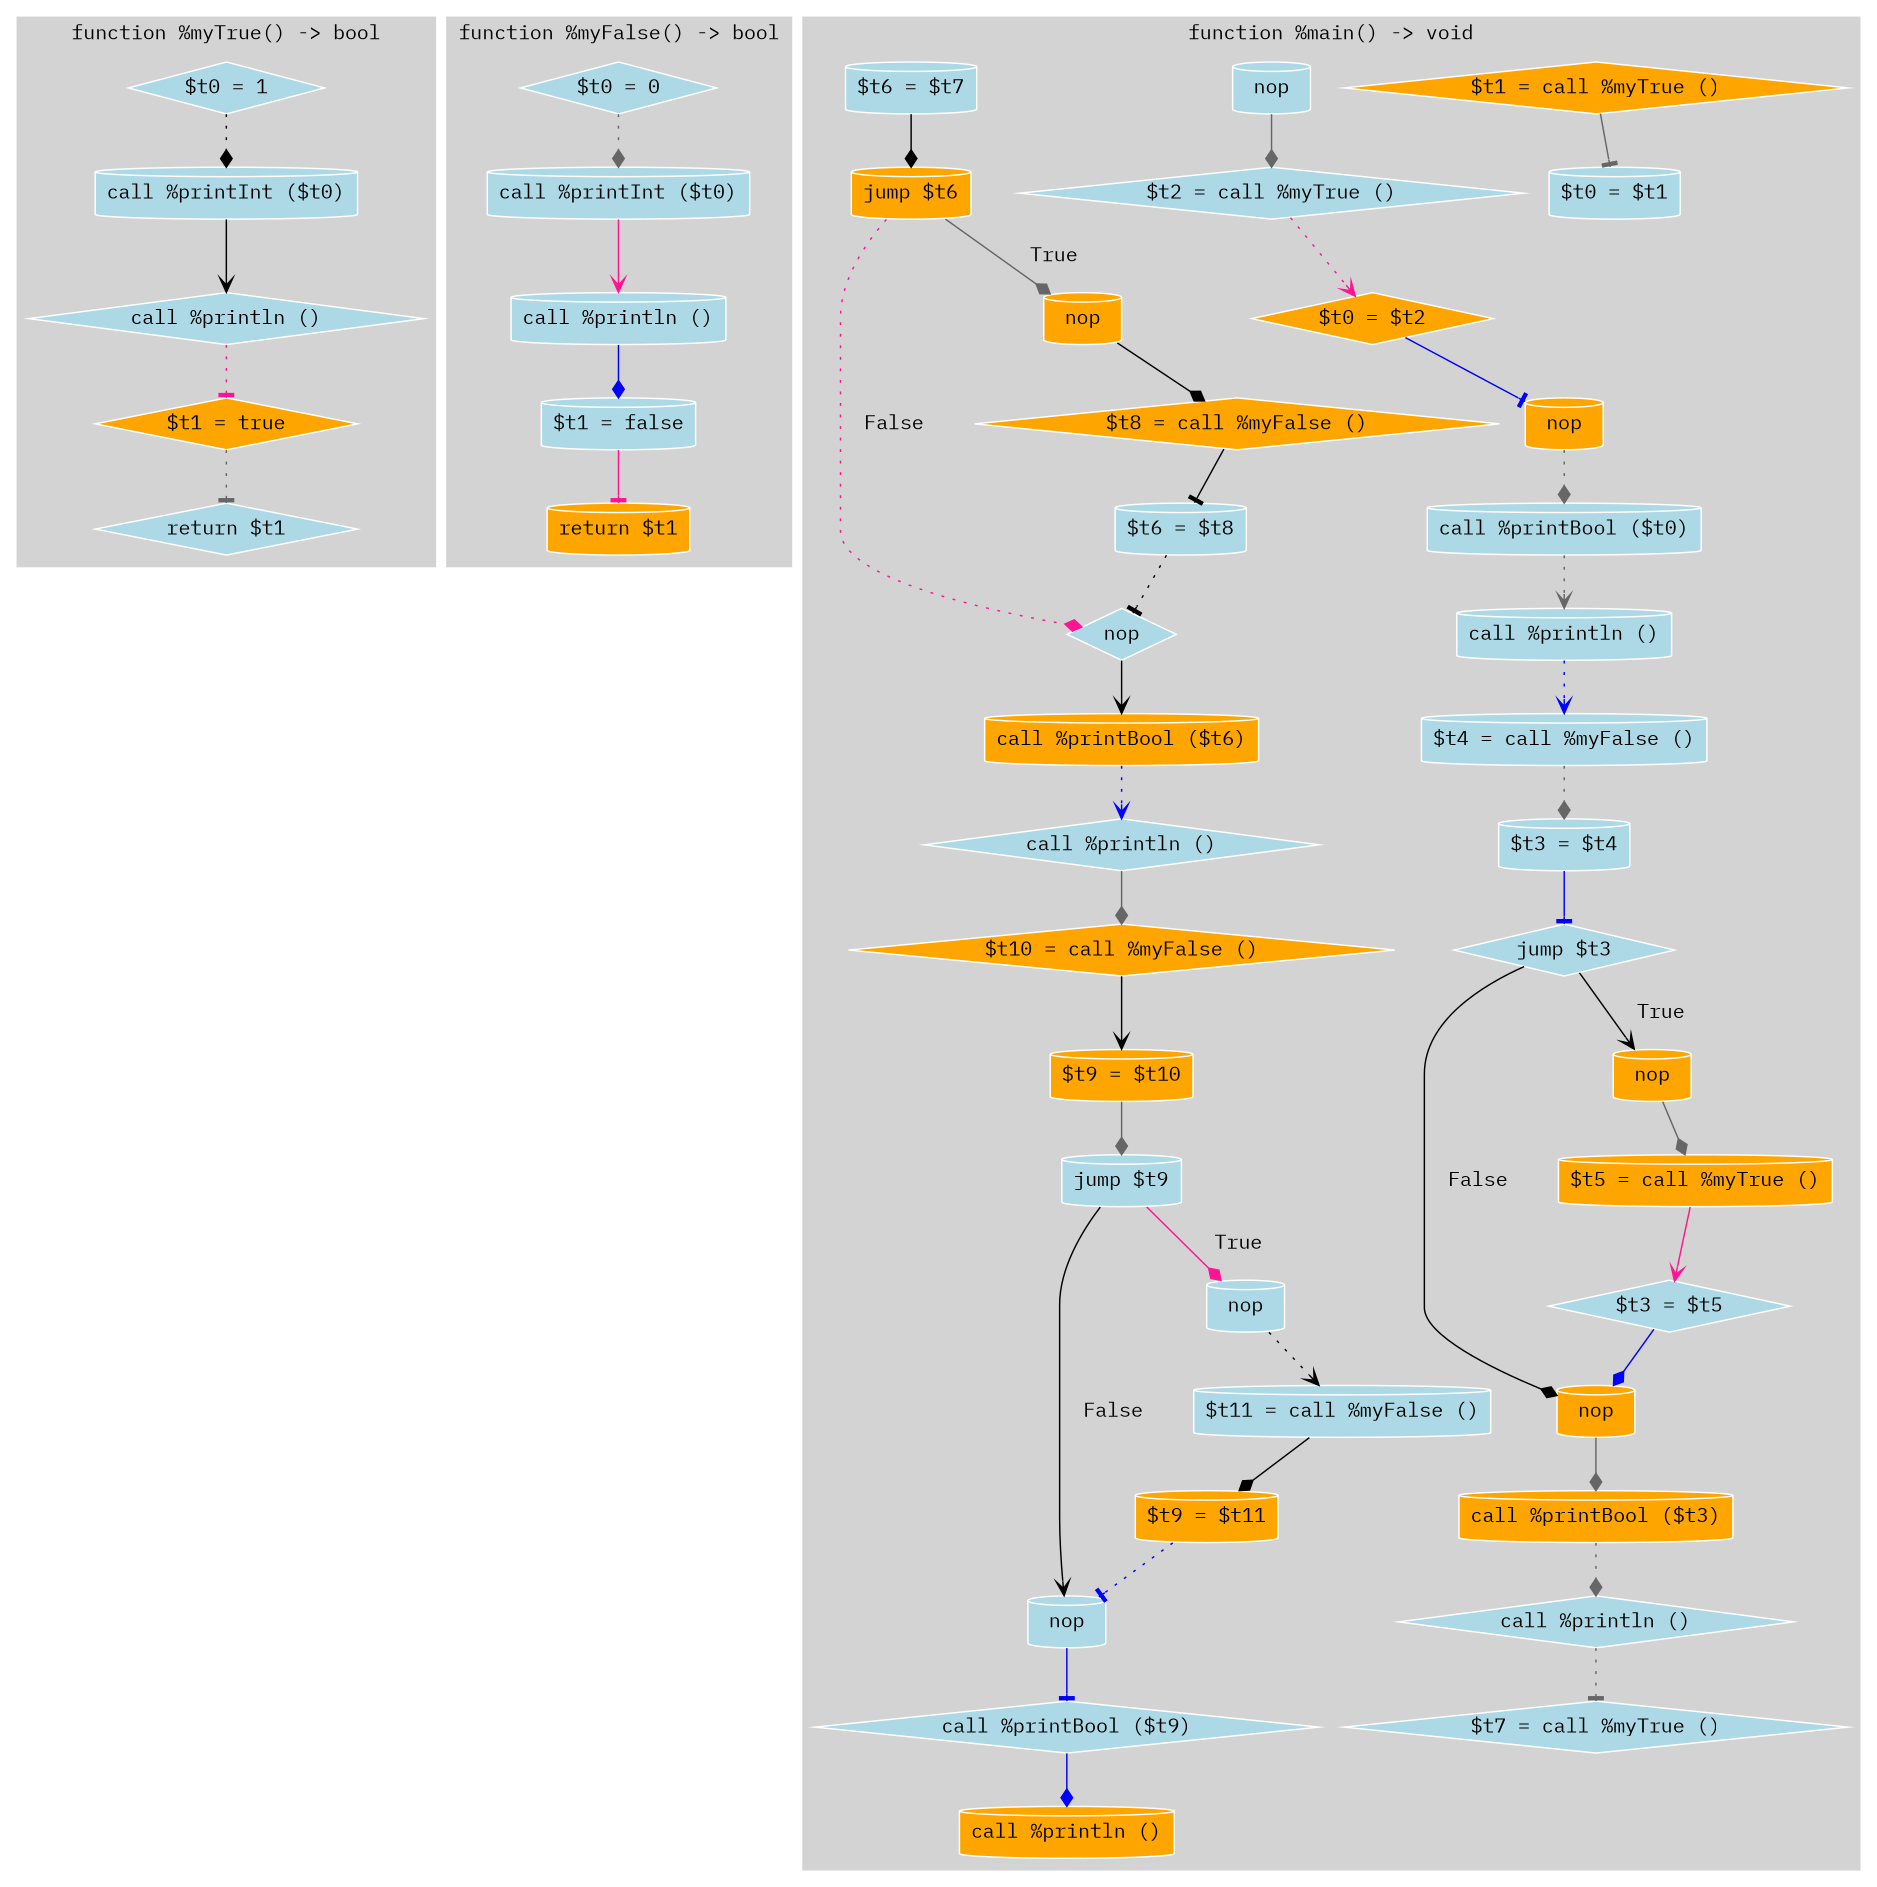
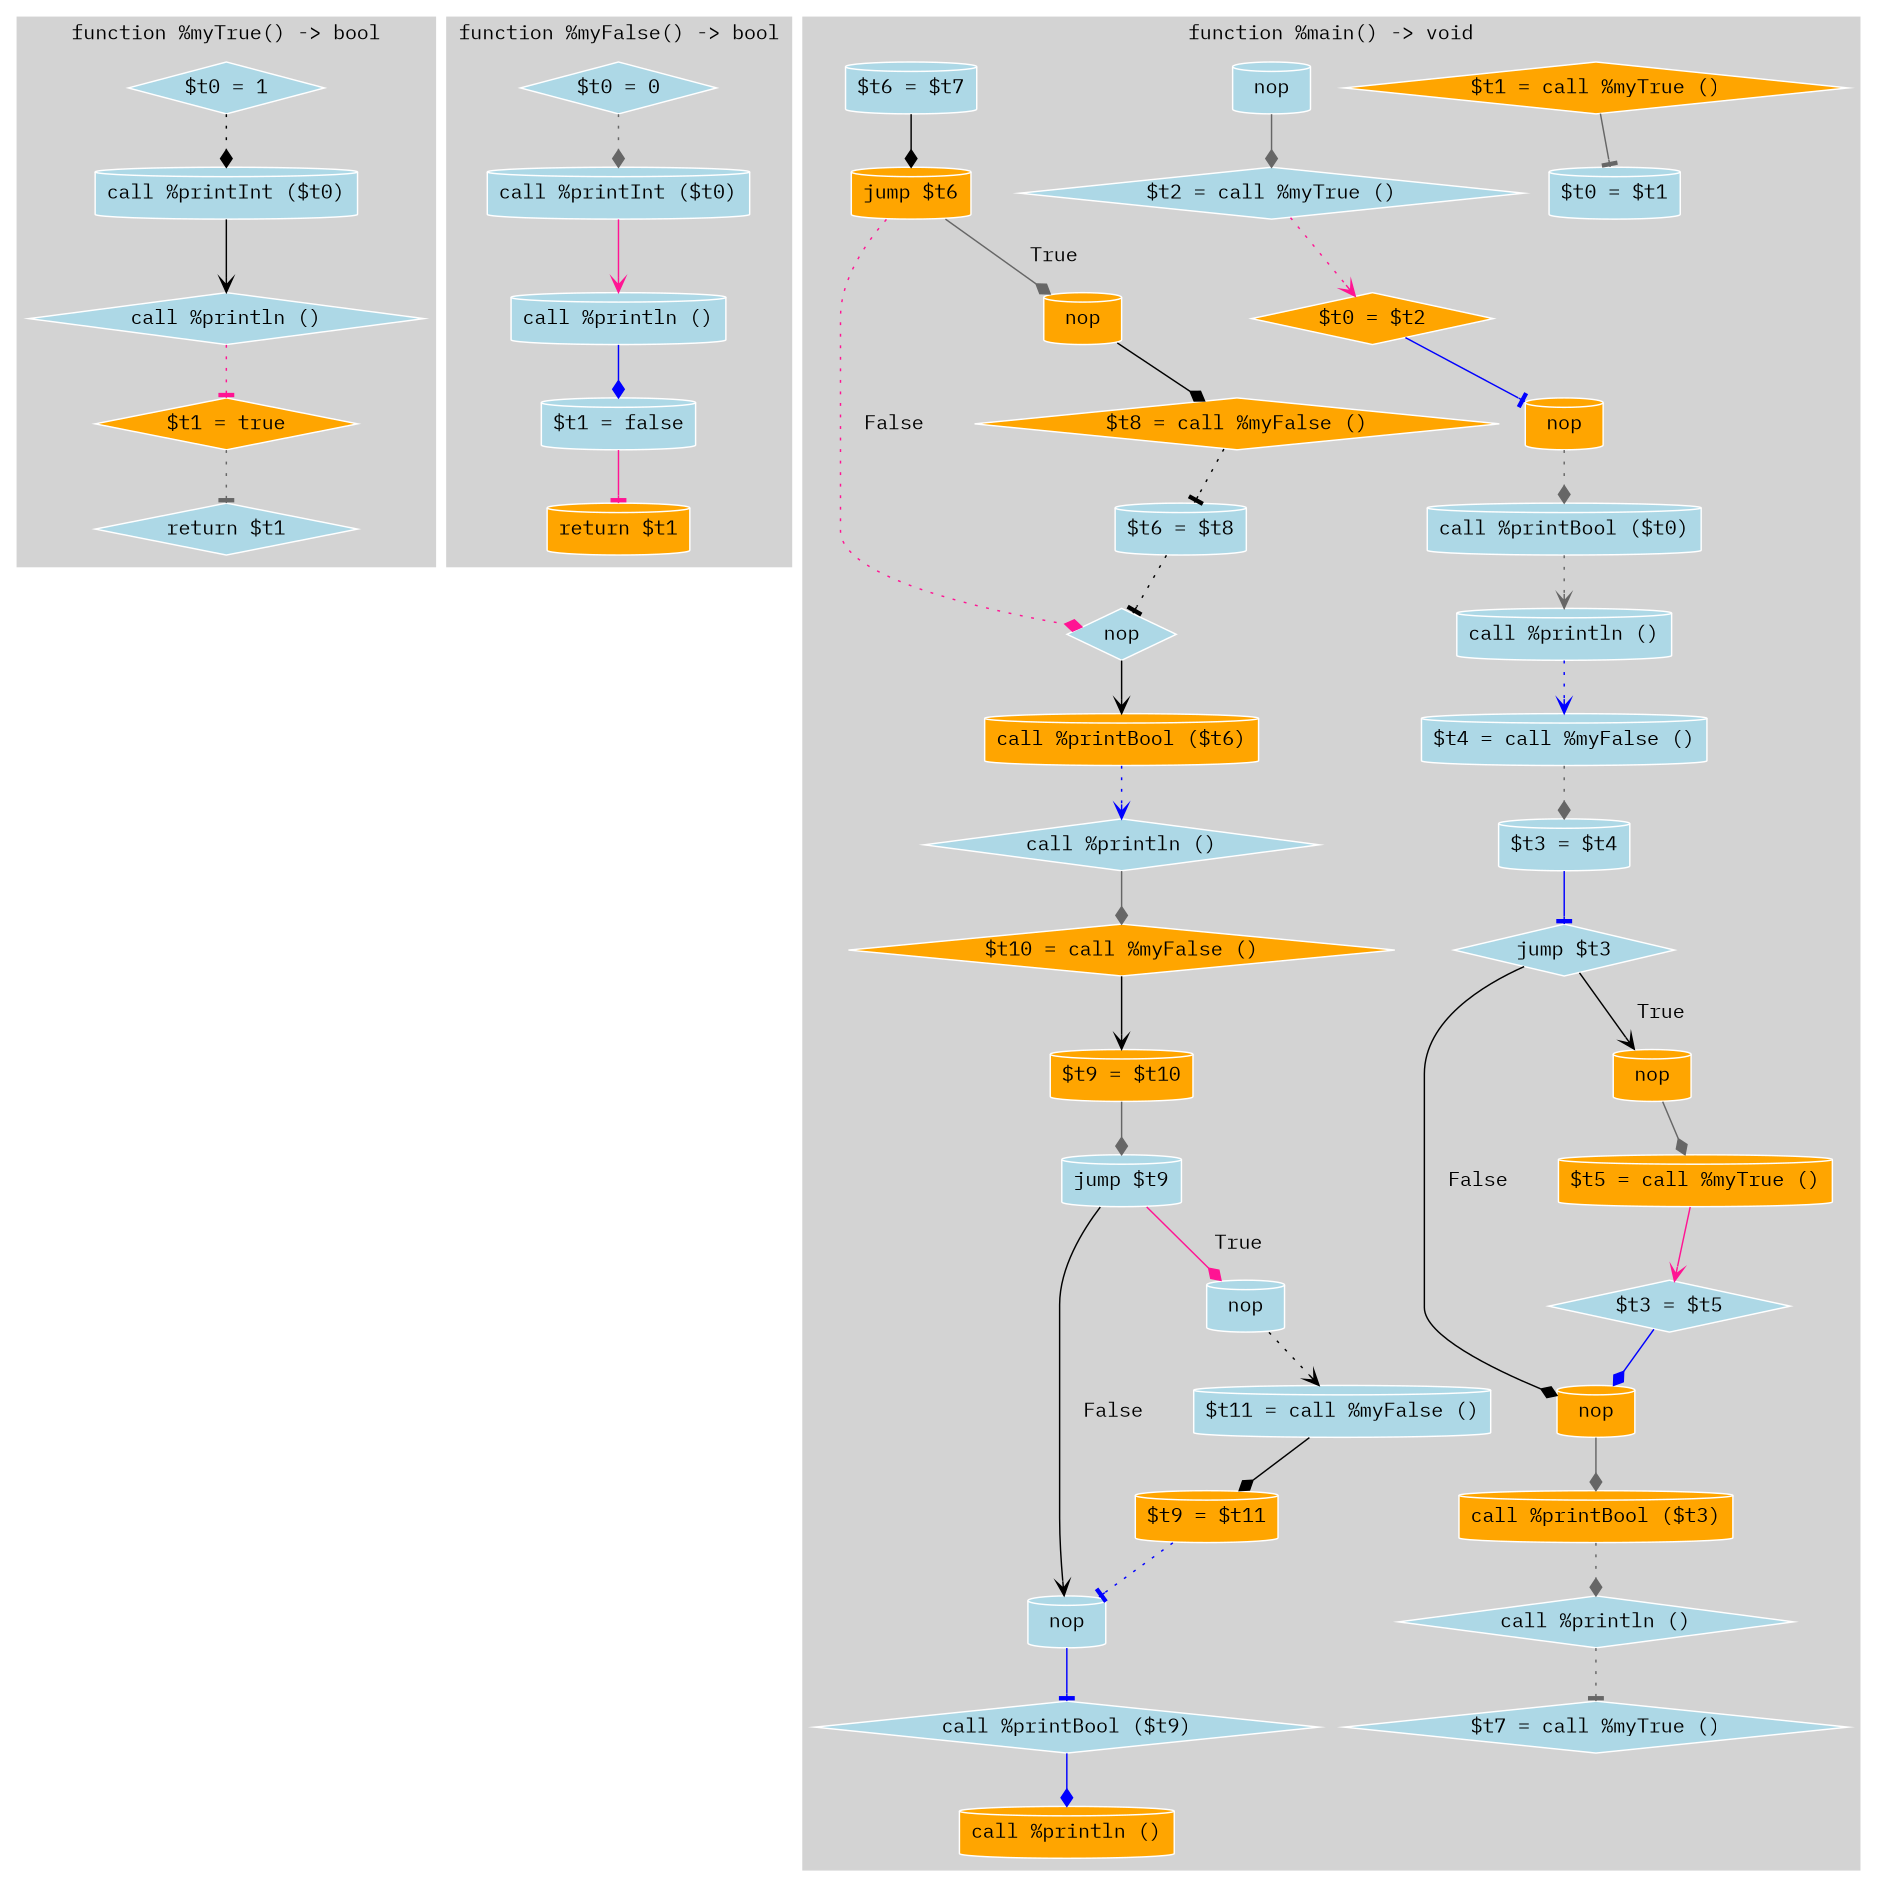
edge "$t8 = call %myFalse ()" -> "$t6 = $t8": style solid -> dotted
